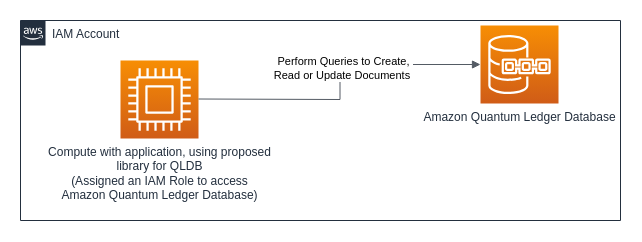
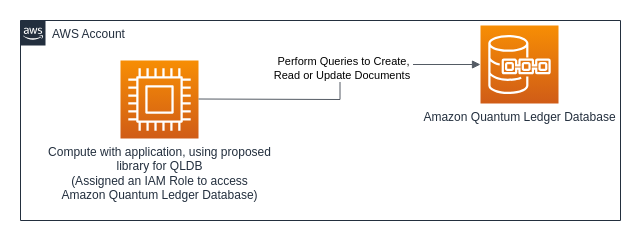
node "IAM Account": label "IAM Account" -> "AWS Account"
